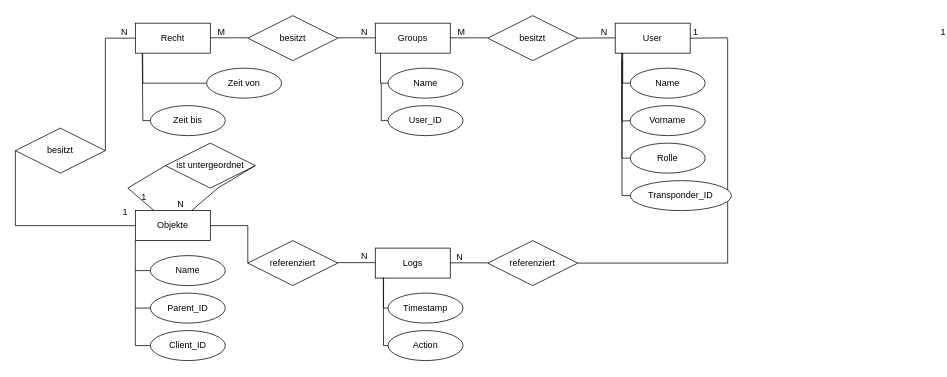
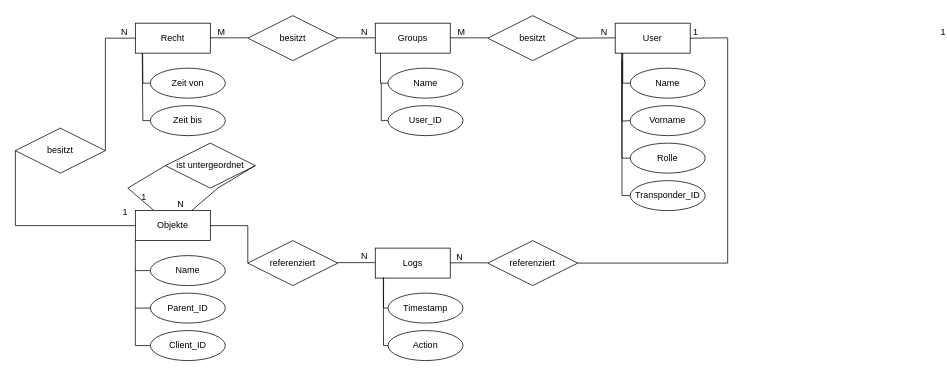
node "Zeit von": moved (244, 83) -> (188, 83)
node "Transponder_ID": size 101x30 -> 75x30
